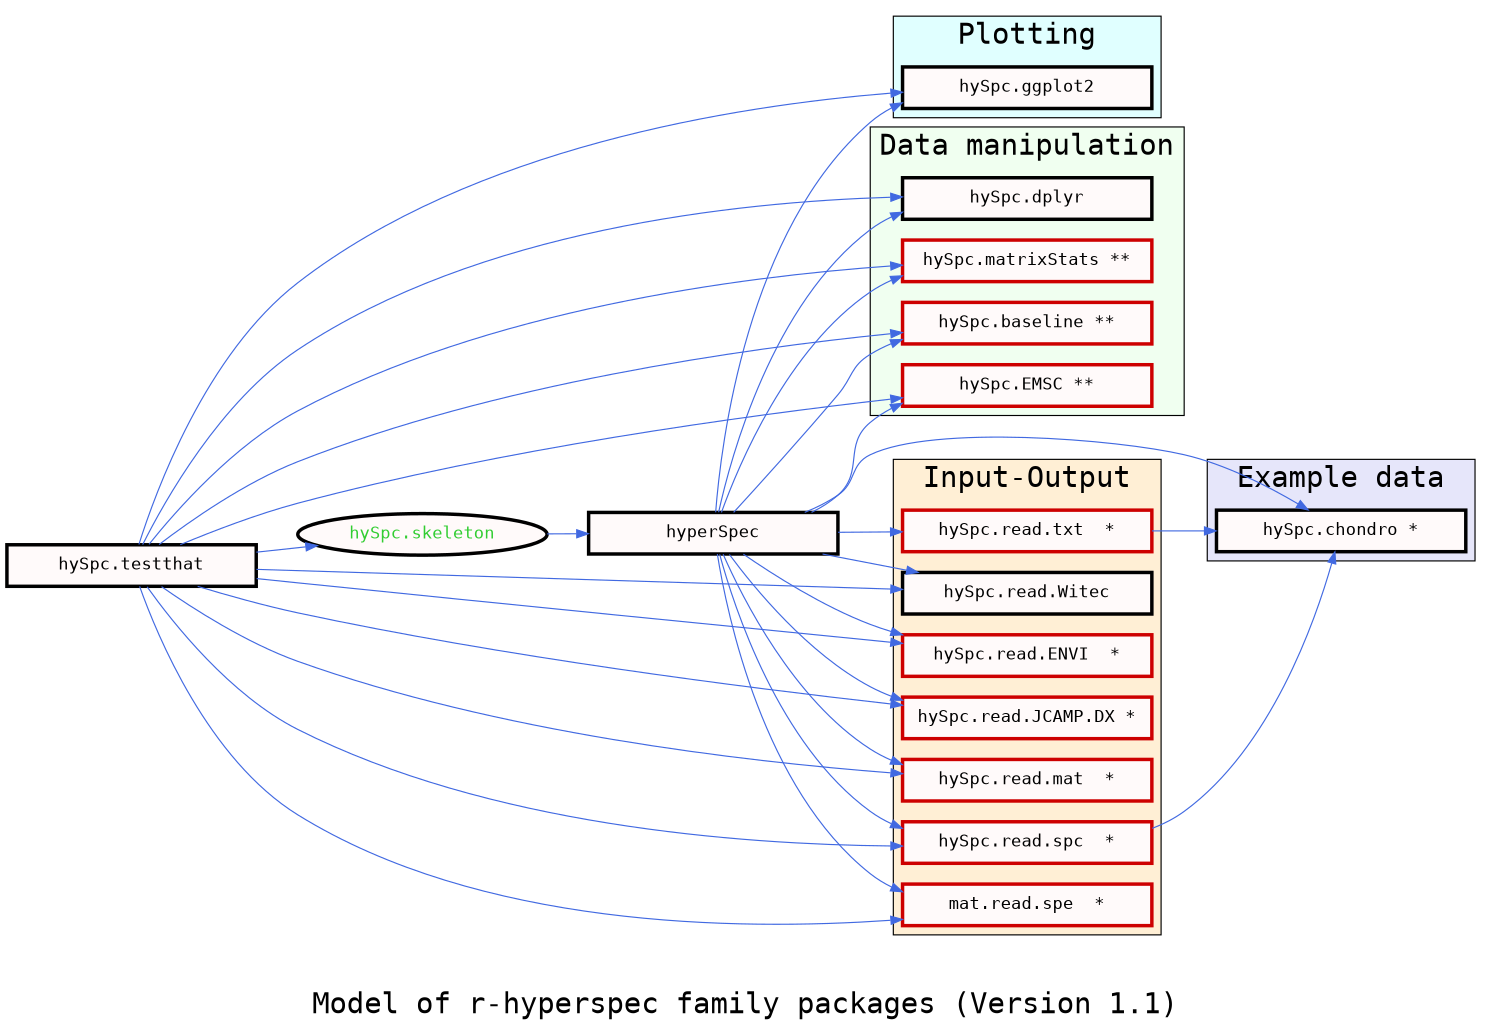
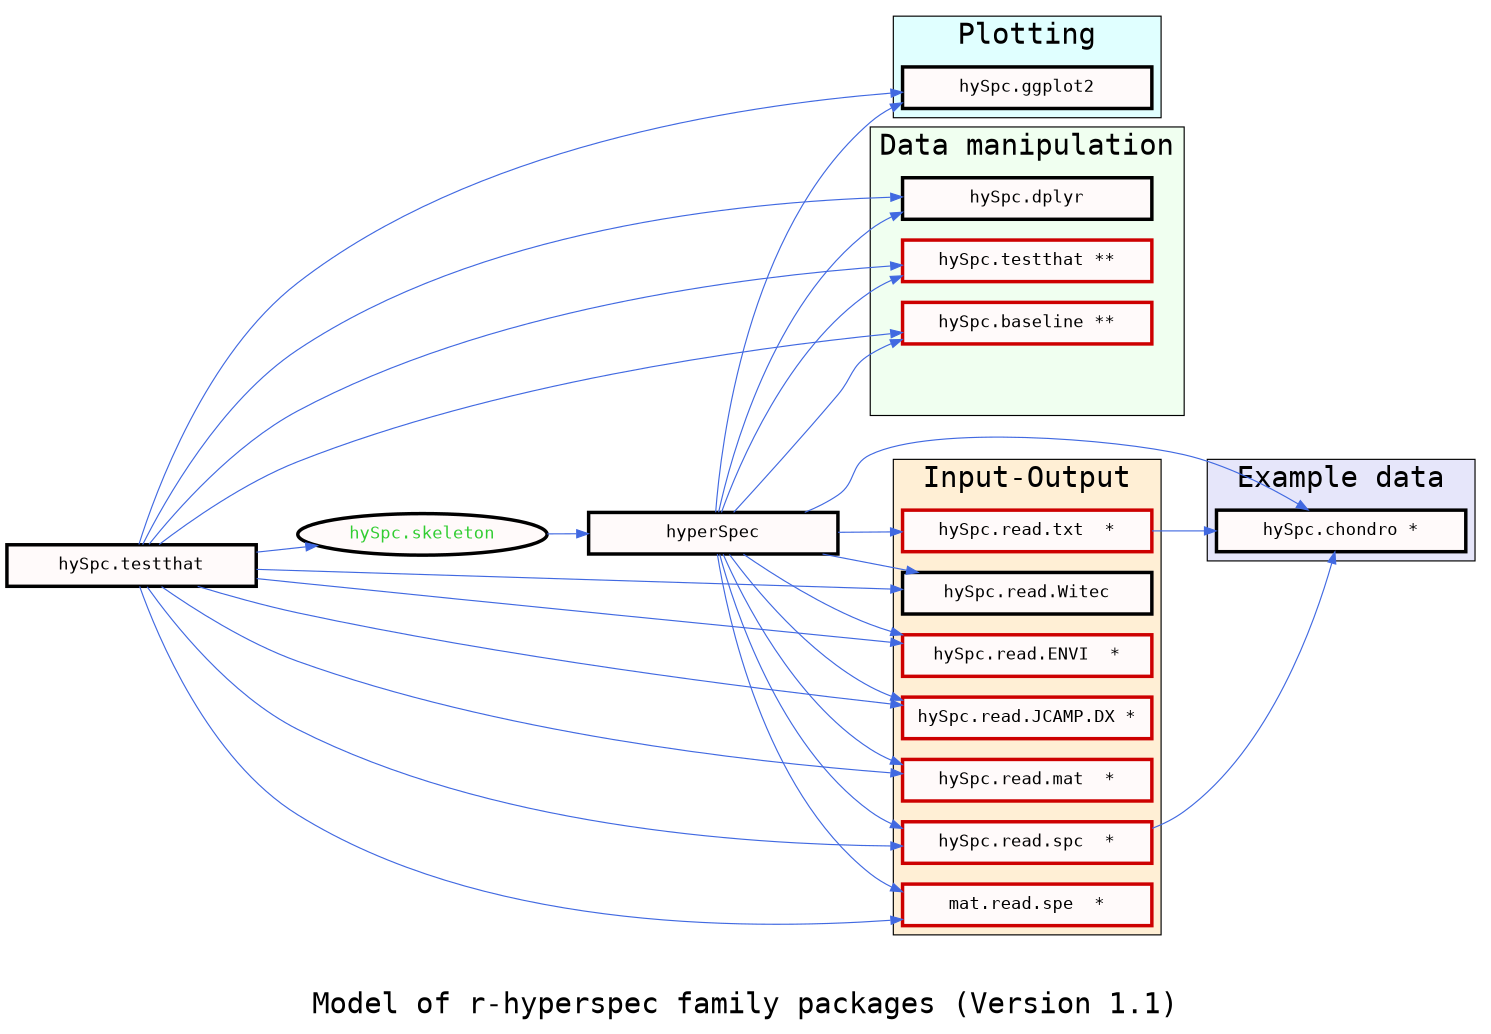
node "hySpc.matrixStats **": label "hySpc.matrixStats **" -> "hySpc.testthat **"
node "hySpc.EMSC **": removed
